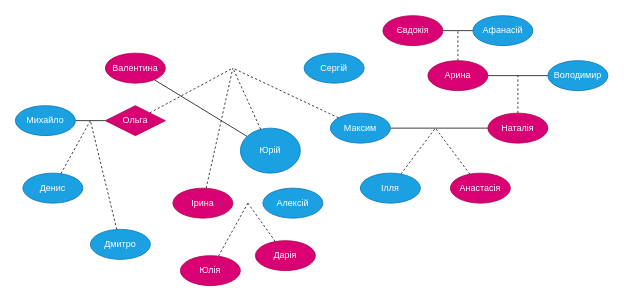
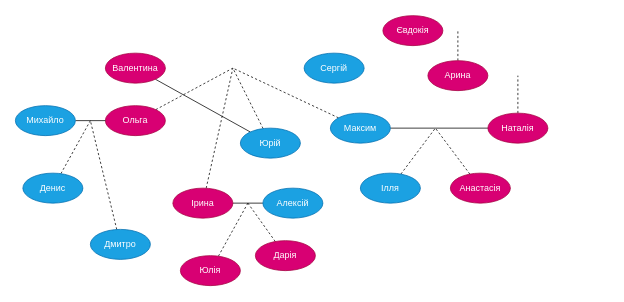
edge "Євдокія" -- "Афанасій": removed
node "Афанасій": removed
edge "Арина" -- "Володимир": removed
node "Володимир": removed
node "Ольга": shape diamond -> ellipse
node "Юрій": size 60x45 -> 60x30
edge "Ірина" -- "Алексій": added
